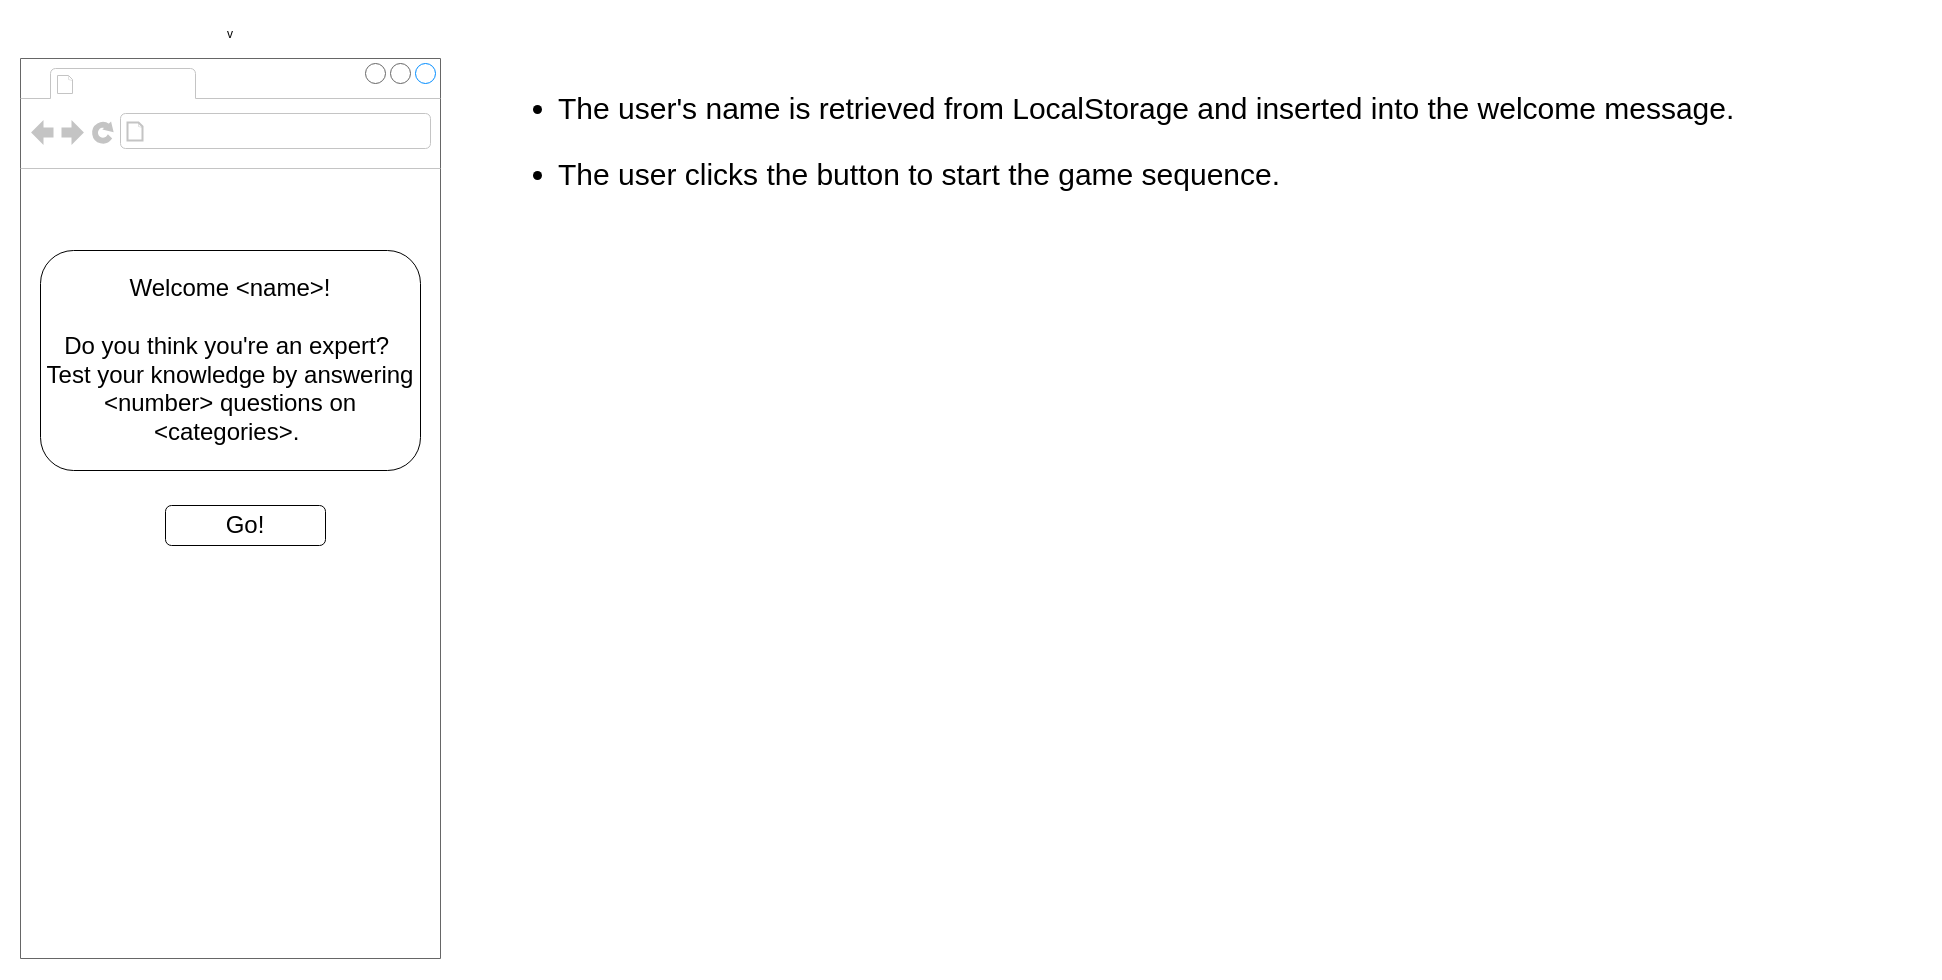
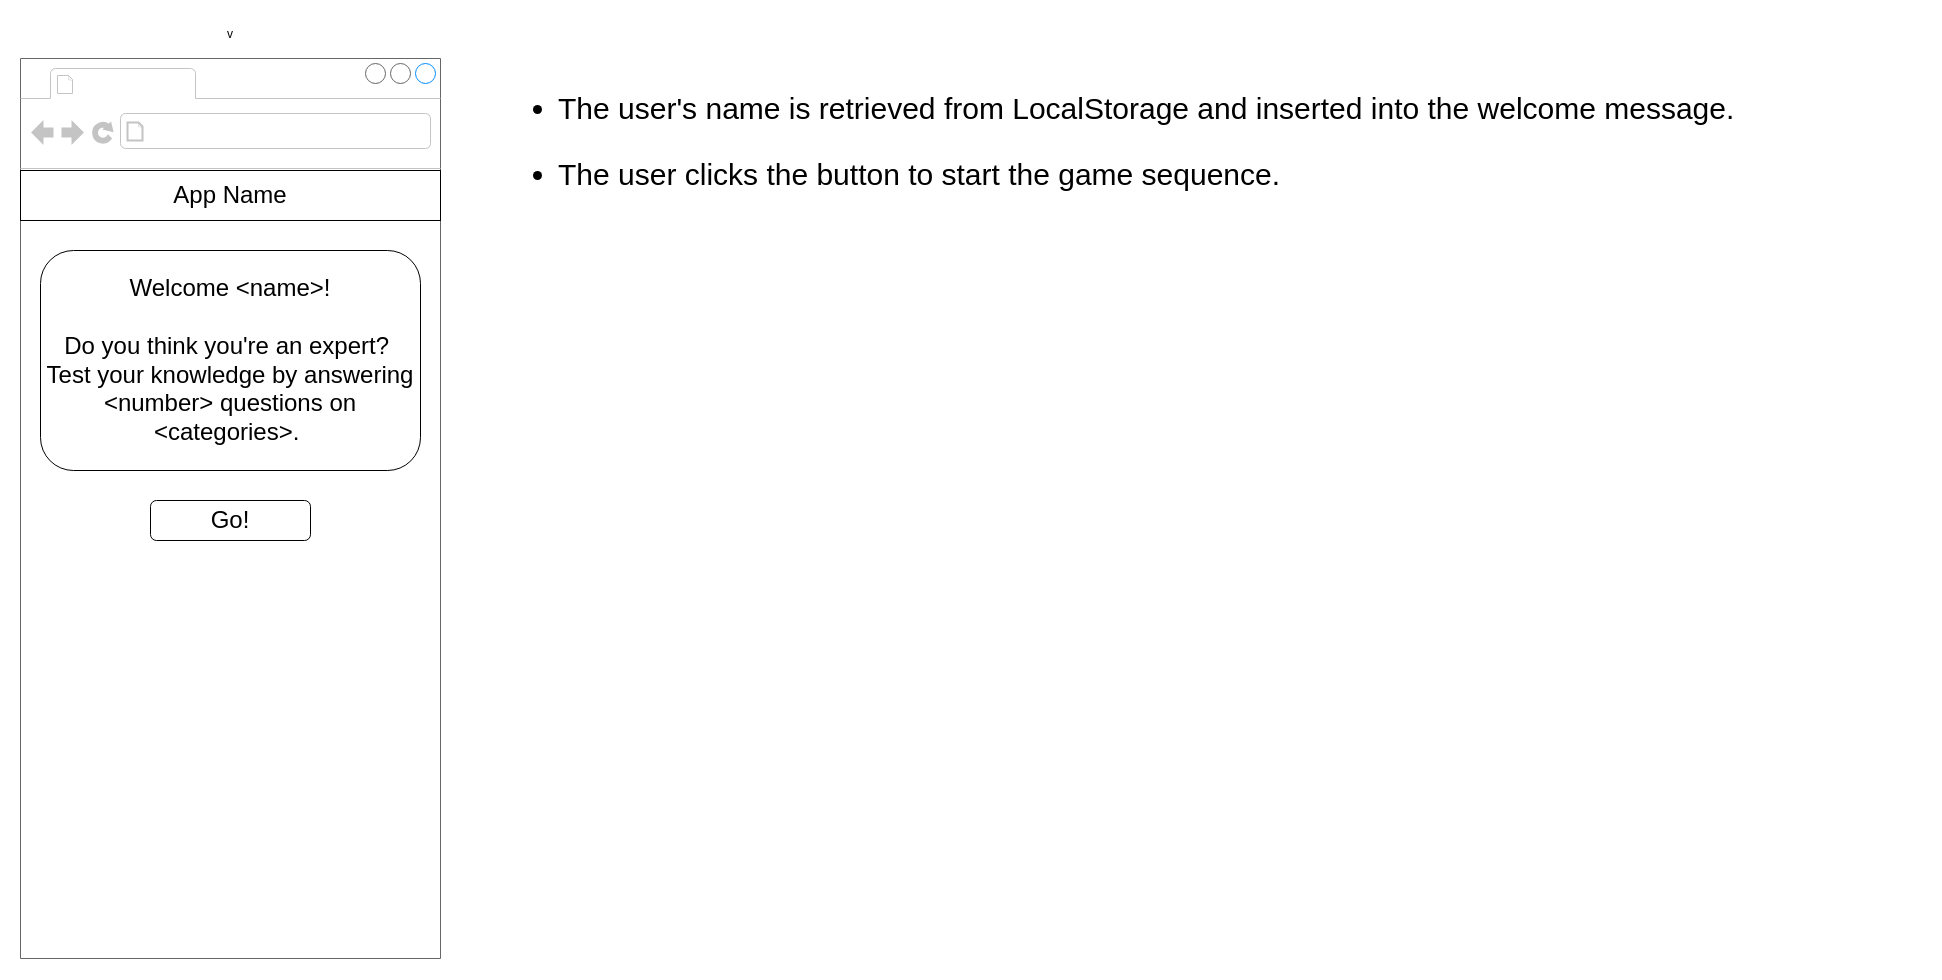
node "App Name": added
node "Go!": moved (246, 526) -> (231, 521)
